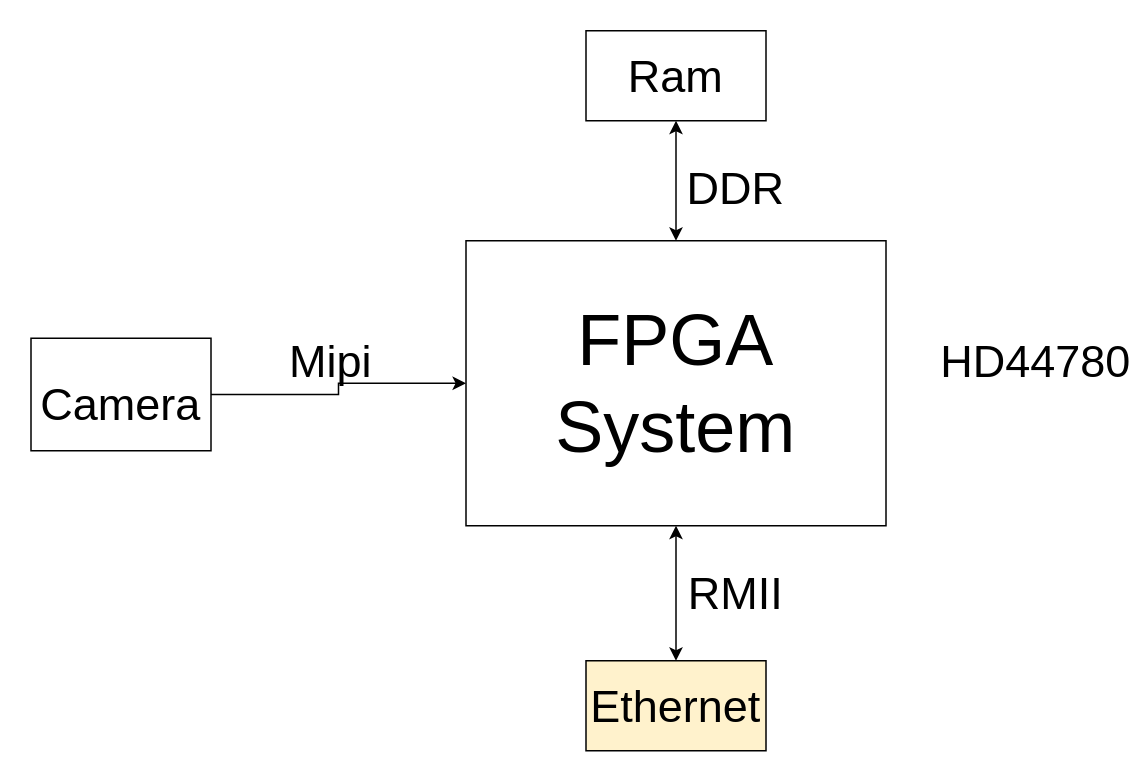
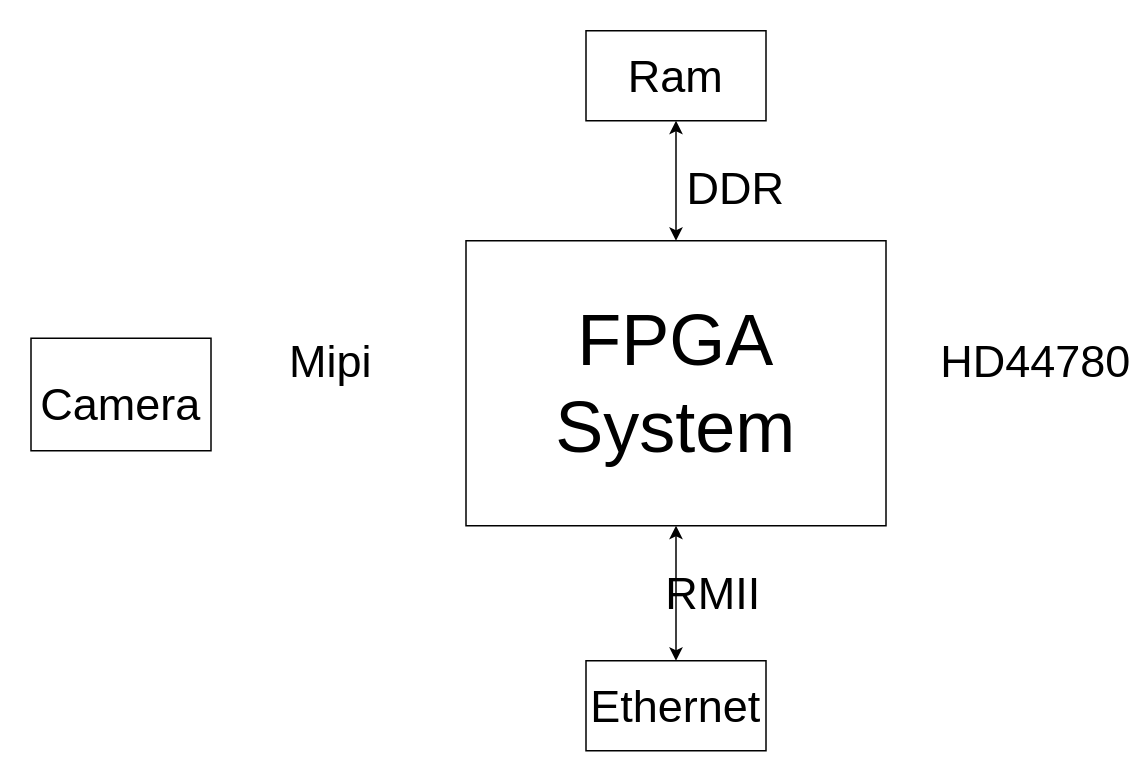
edge "Camera" -> "FPGA System": removed
node "RMII": moved (736, 593) -> (713, 593)
node "Ethernet": fillcolor #fff2cc -> #ffffff
